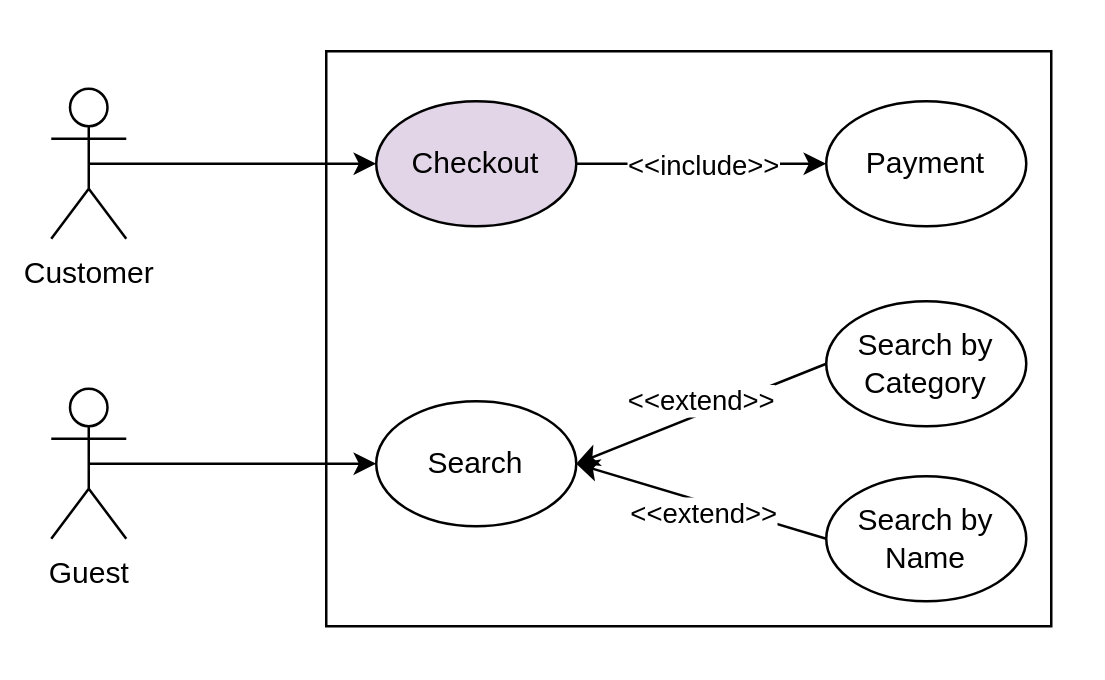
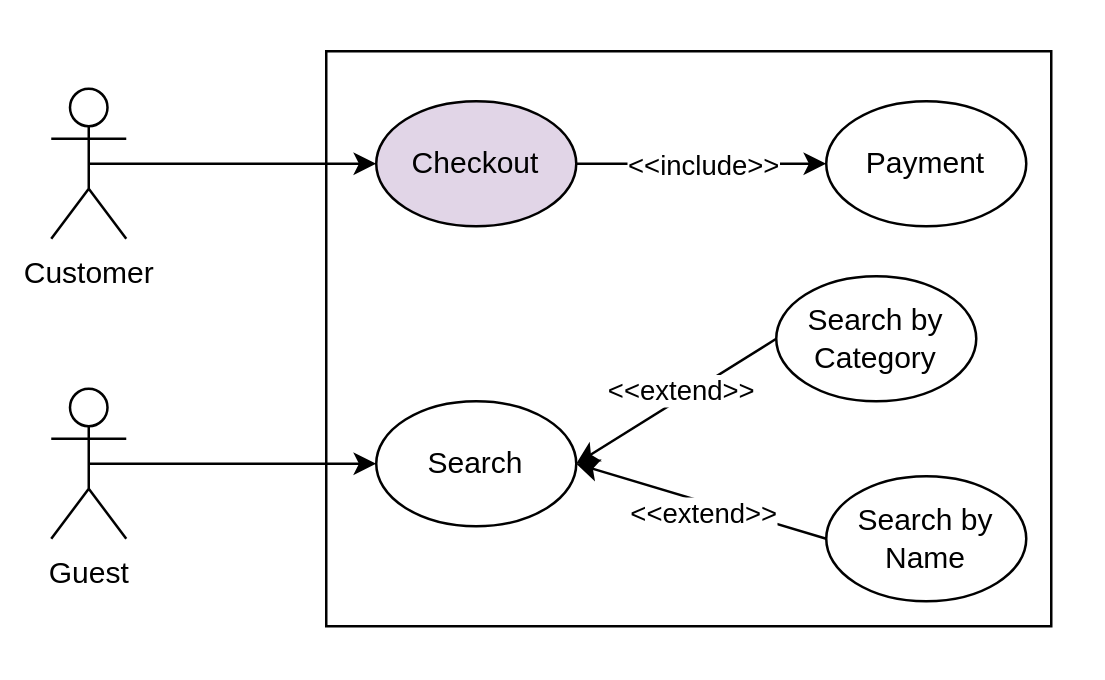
node "Search by Category": moved (926, 364) -> (876, 339)
